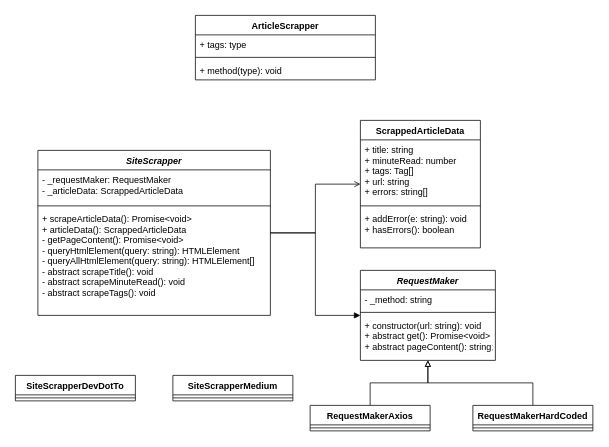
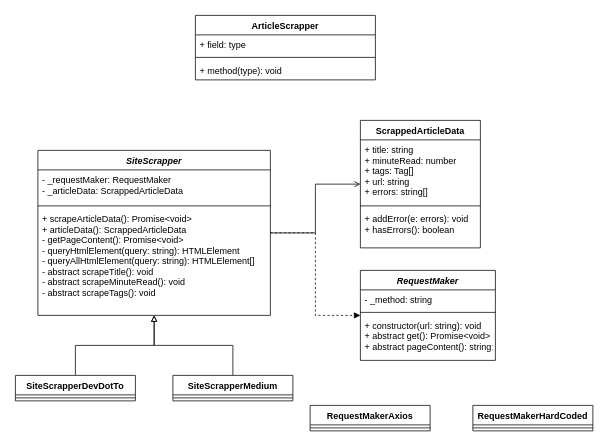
node "+ tags: type": label "+ tags: type" -> "+ field: type"
node "+ addError(e: string): void + hasErrors(): boolean": label "+ addError(e: string): void + hasErrors(): boolean" -> "+ addError(e: errors): void + hasErrors(): boolean"
edge "SiteScrapper" -> "RequestMaker": style solid -> dashed
edge "SiteScrapperDevDotTo" -> "SiteScrapper": added
edge "SiteScrapperMedium" -> "SiteScrapper": added
edge "RequestMakerAxios" -> "RequestMaker": removed
edge "RequestMakerHardCoded" -> "RequestMaker": removed
